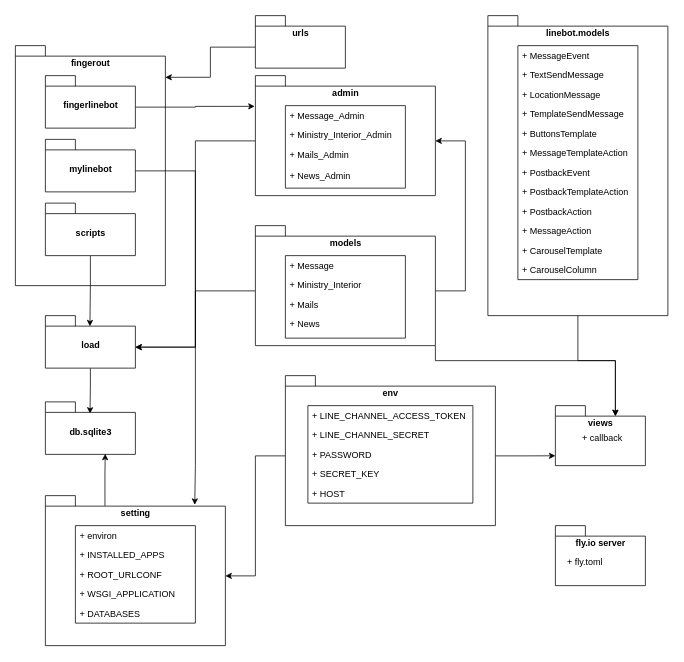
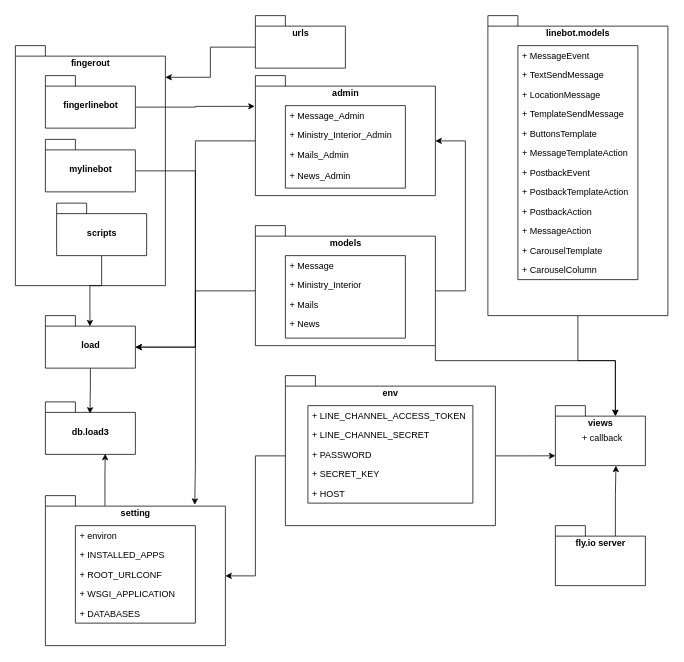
node "scripts": moved (90, 229) -> (102, 229)
node "db.sqlite3": label "db.sqlite3" -> "db.load3"
edge "fly.io server" -> "views": added
node "+ fly.toml": removed
